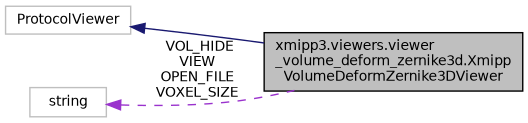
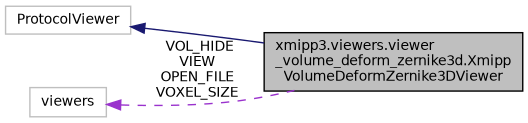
node "string": label "string" -> "viewers"
